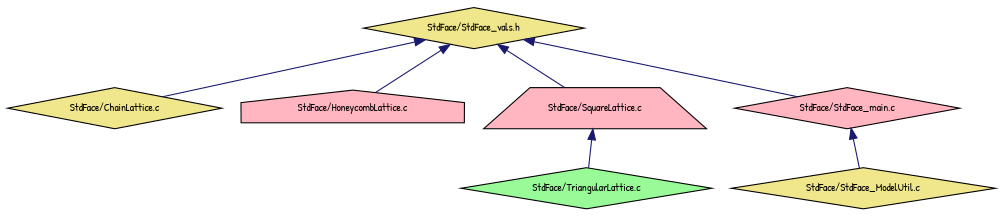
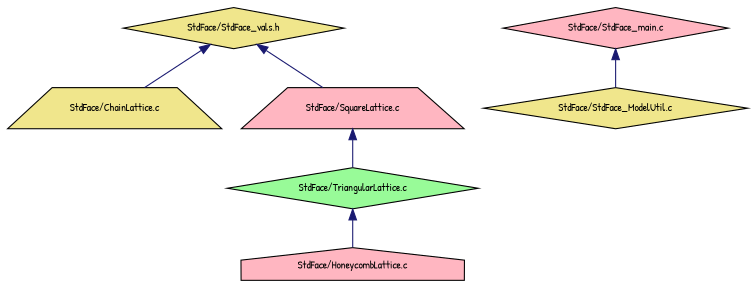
edge "StdFace/StdFace_main.c" -> "StdFace/StdFace_vals.h": removed
edge "StdFace/HoneycombLattice.c" -> "StdFace/StdFace_vals.h": now "StdFace/HoneycombLattice.c" -> "StdFace/TriangularLattice.c"
node "StdFace/ChainLattice.c": shape diamond -> trapezium
